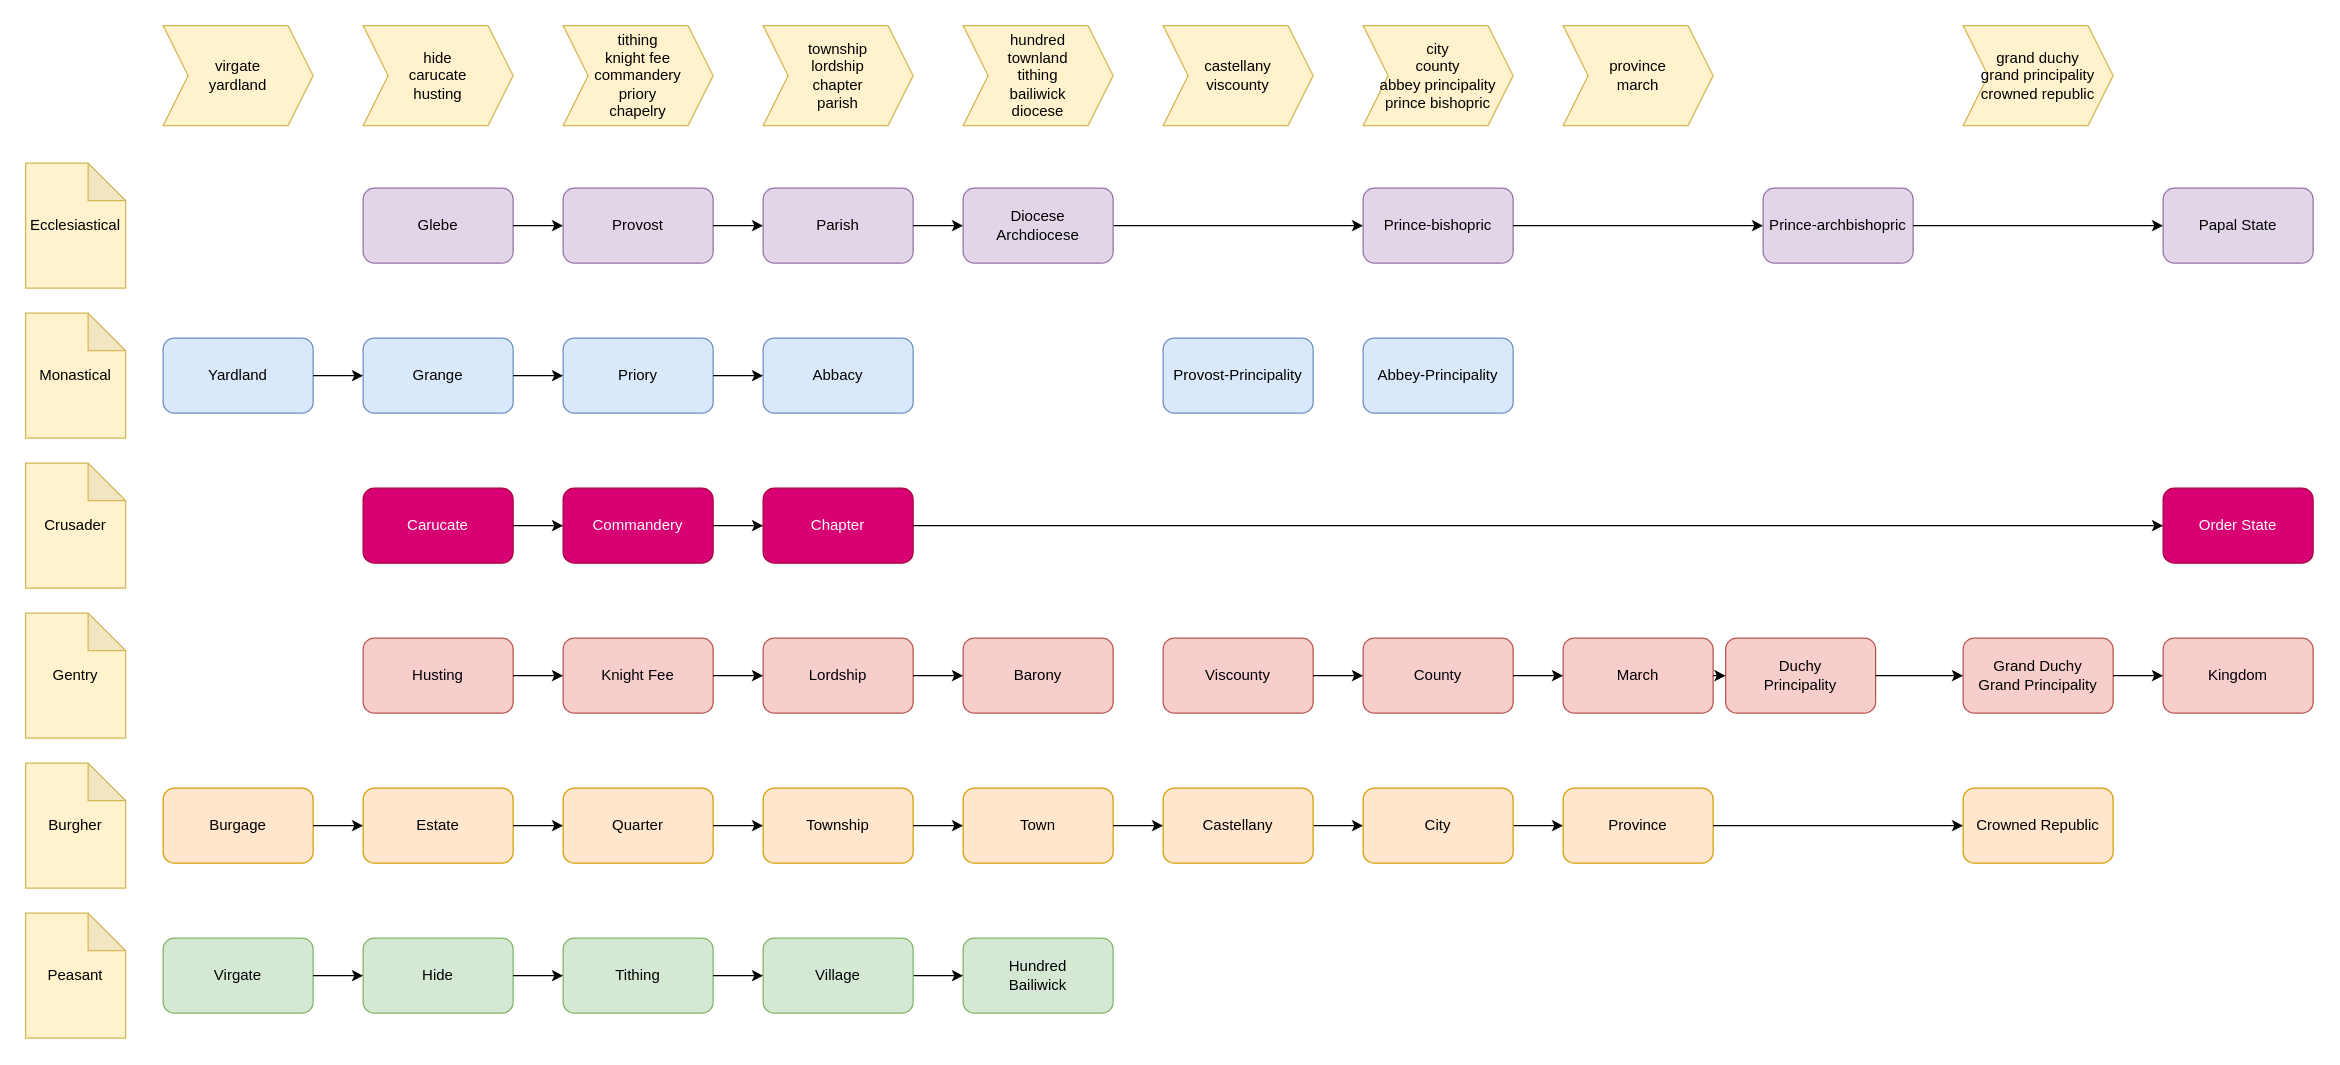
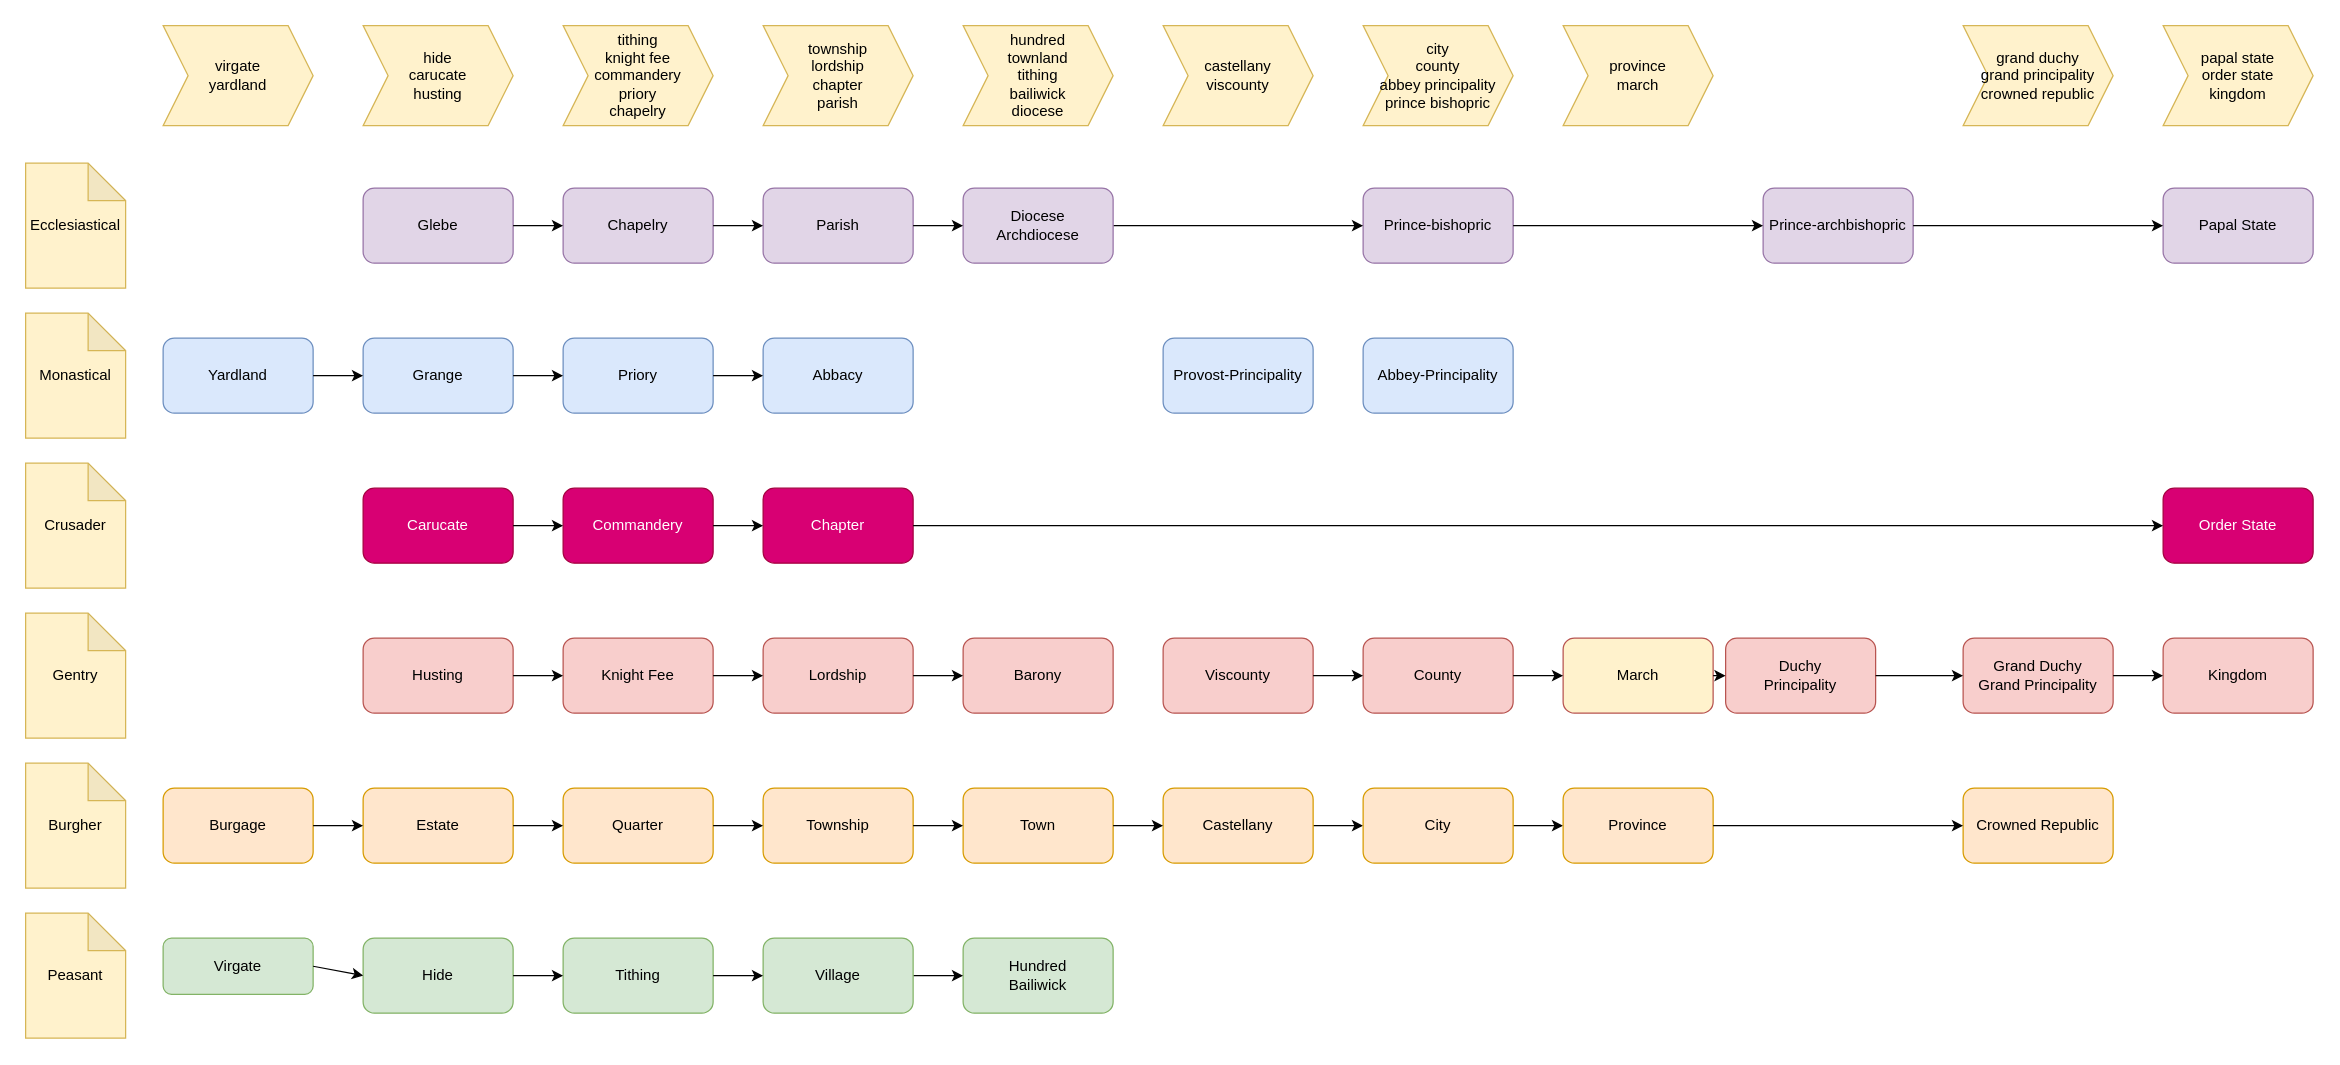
node "papal state order state kingdom": added
node "Provost": label "Provost" -> "Chapelry"
node "March": fillcolor #f8cecc -> #fff2cc
node "Virgate": size 150x75 -> 150x56
